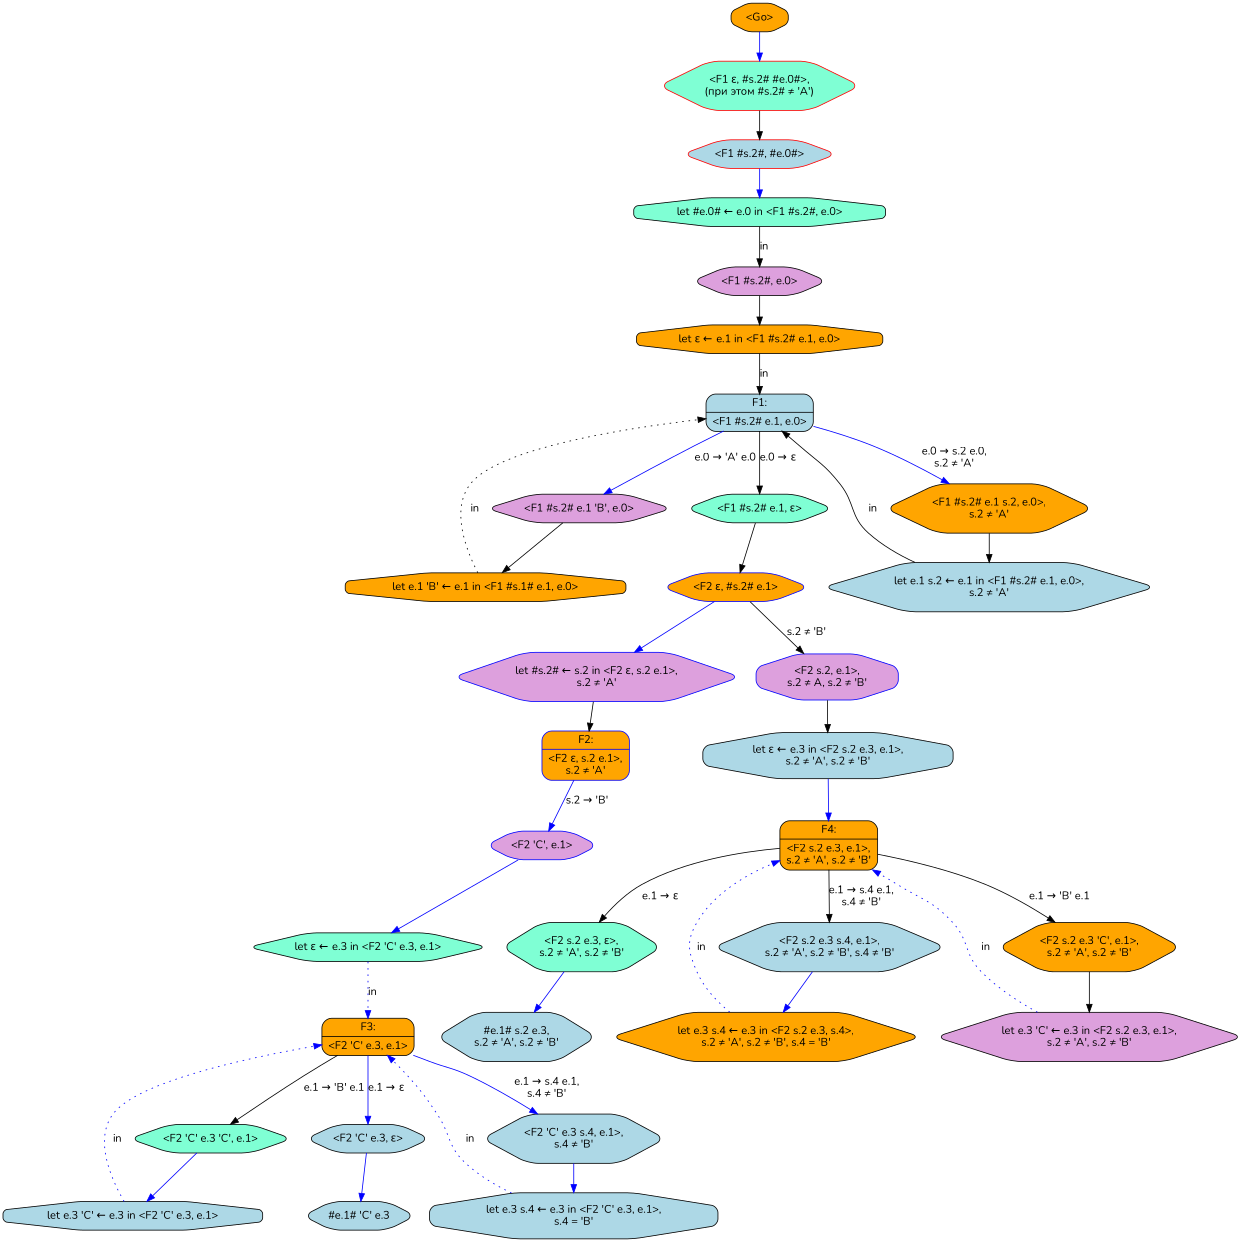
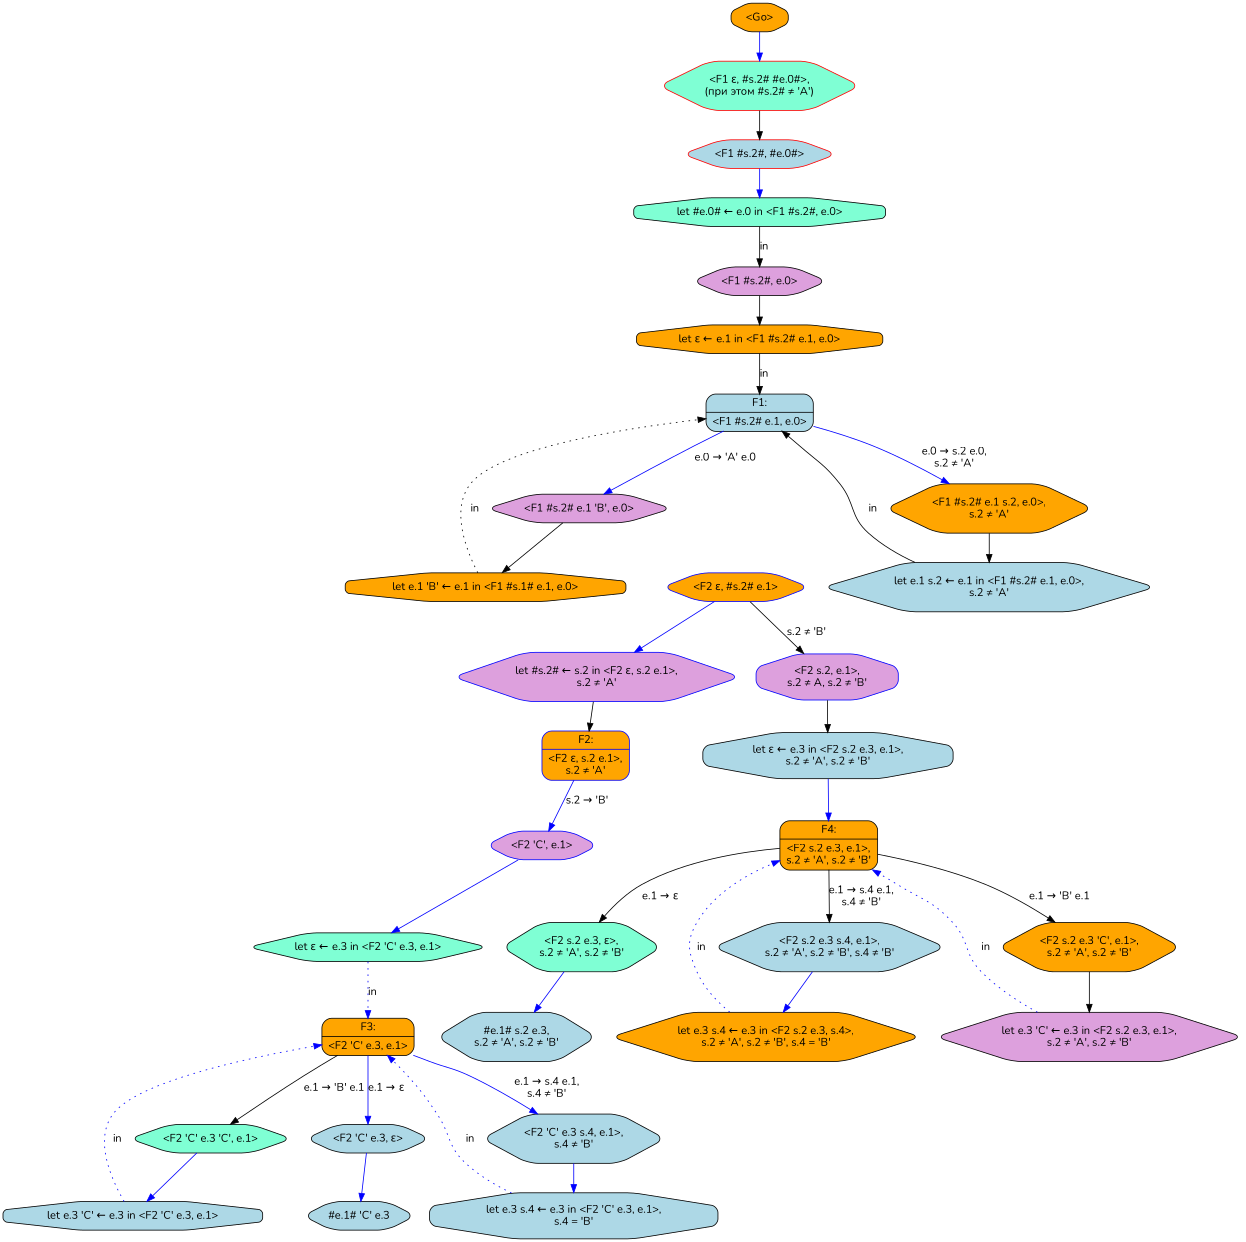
node "<F1 #s.2# e.1, ε>": removed
